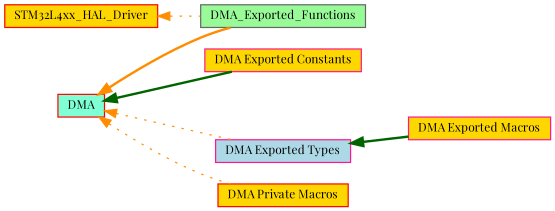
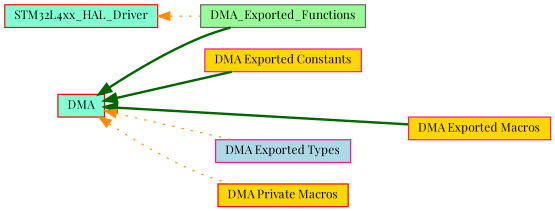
node "STM32L4xx_HAL_Driver": fillcolor gold -> aquamarine
edge "DMA_Exported_Functions" -> "DMA": color darkorange -> darkgreen
edge "DMA Exported Macros" -> "DMA Exported Types": now "DMA Exported Macros" -> "DMA"
